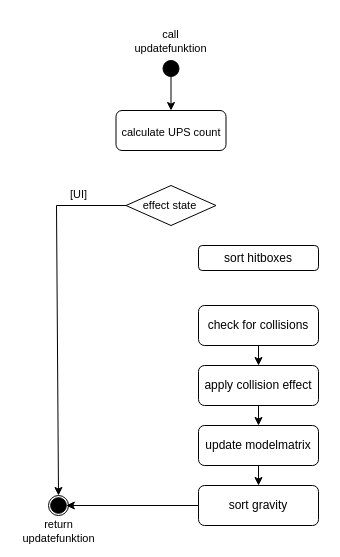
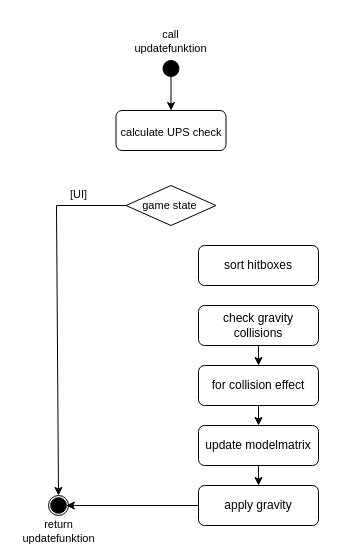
node "calculate UPS count": label "calculate UPS count" -> "calculate UPS check"
node "effect state": label "effect state" -> "game state"
node "sort hitboxes": size 120x25 -> 120x40
node "check for collisions": label "check for collisions" -> "check gravity collisions"
node "apply collision effect": label "apply collision effect" -> "for collision effect"
node "sort gravity": label "sort gravity" -> "apply gravity"
